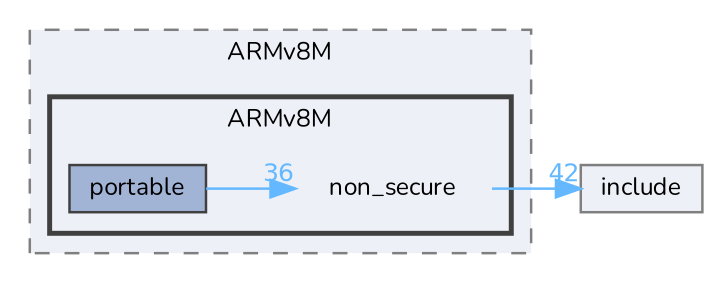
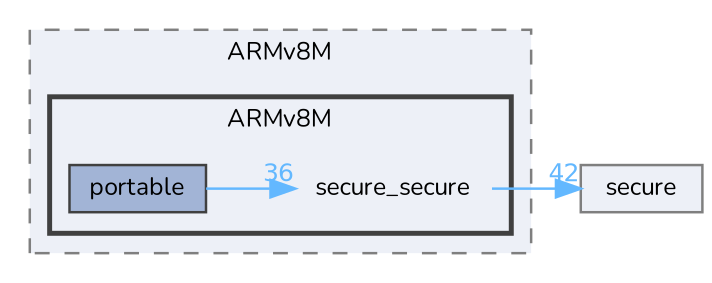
node "non_secure": label "non_secure" -> "secure_secure"
node "include": label "include" -> "secure"
